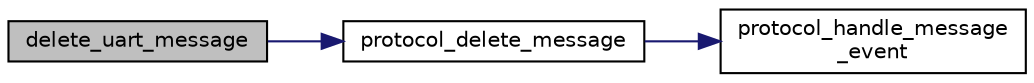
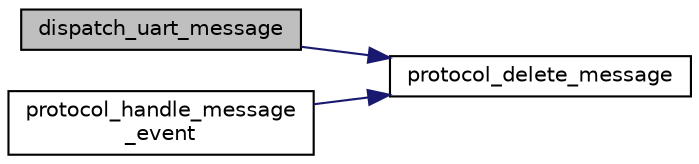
node "delete_uart_message": label "delete_uart_message" -> "dispatch_uart_message"
edge "protocol_delete_message" -> "protocol_handle_message _event": reversed
